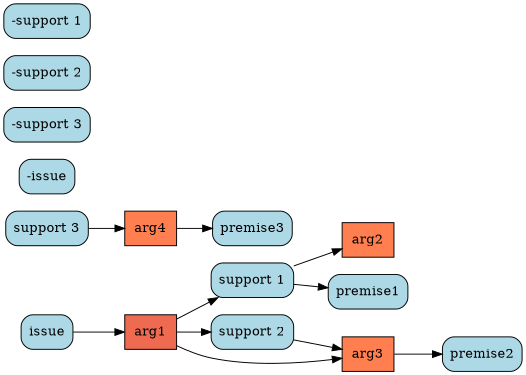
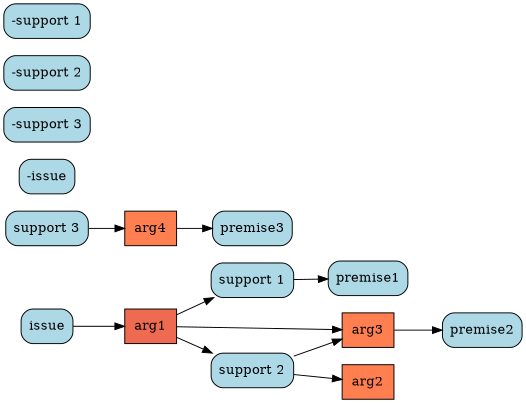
edge "support 1" -> "arg2": now "support 2" -> "arg2"
